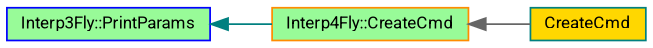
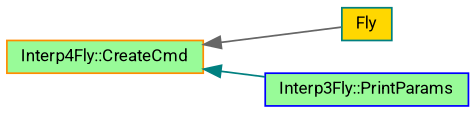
edge "Interp4Fly::CreateCmd" -> "Interp3Fly::PrintParams": reversed
node "CreateCmd": label "CreateCmd" -> "Fly"
